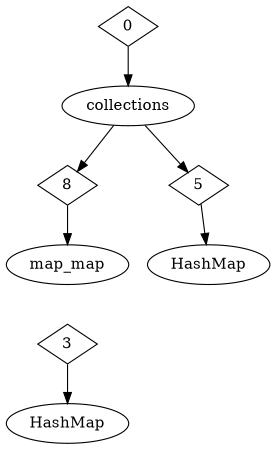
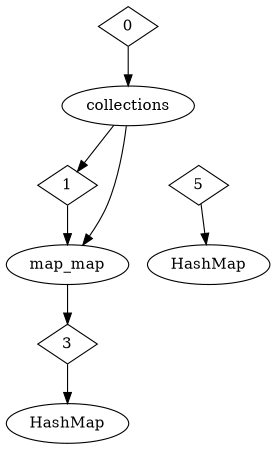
edge "collections" -> "5": now "collections" -> "map_map"
node "8": label "8" -> "1"
edge "map_map" -> "3": added
